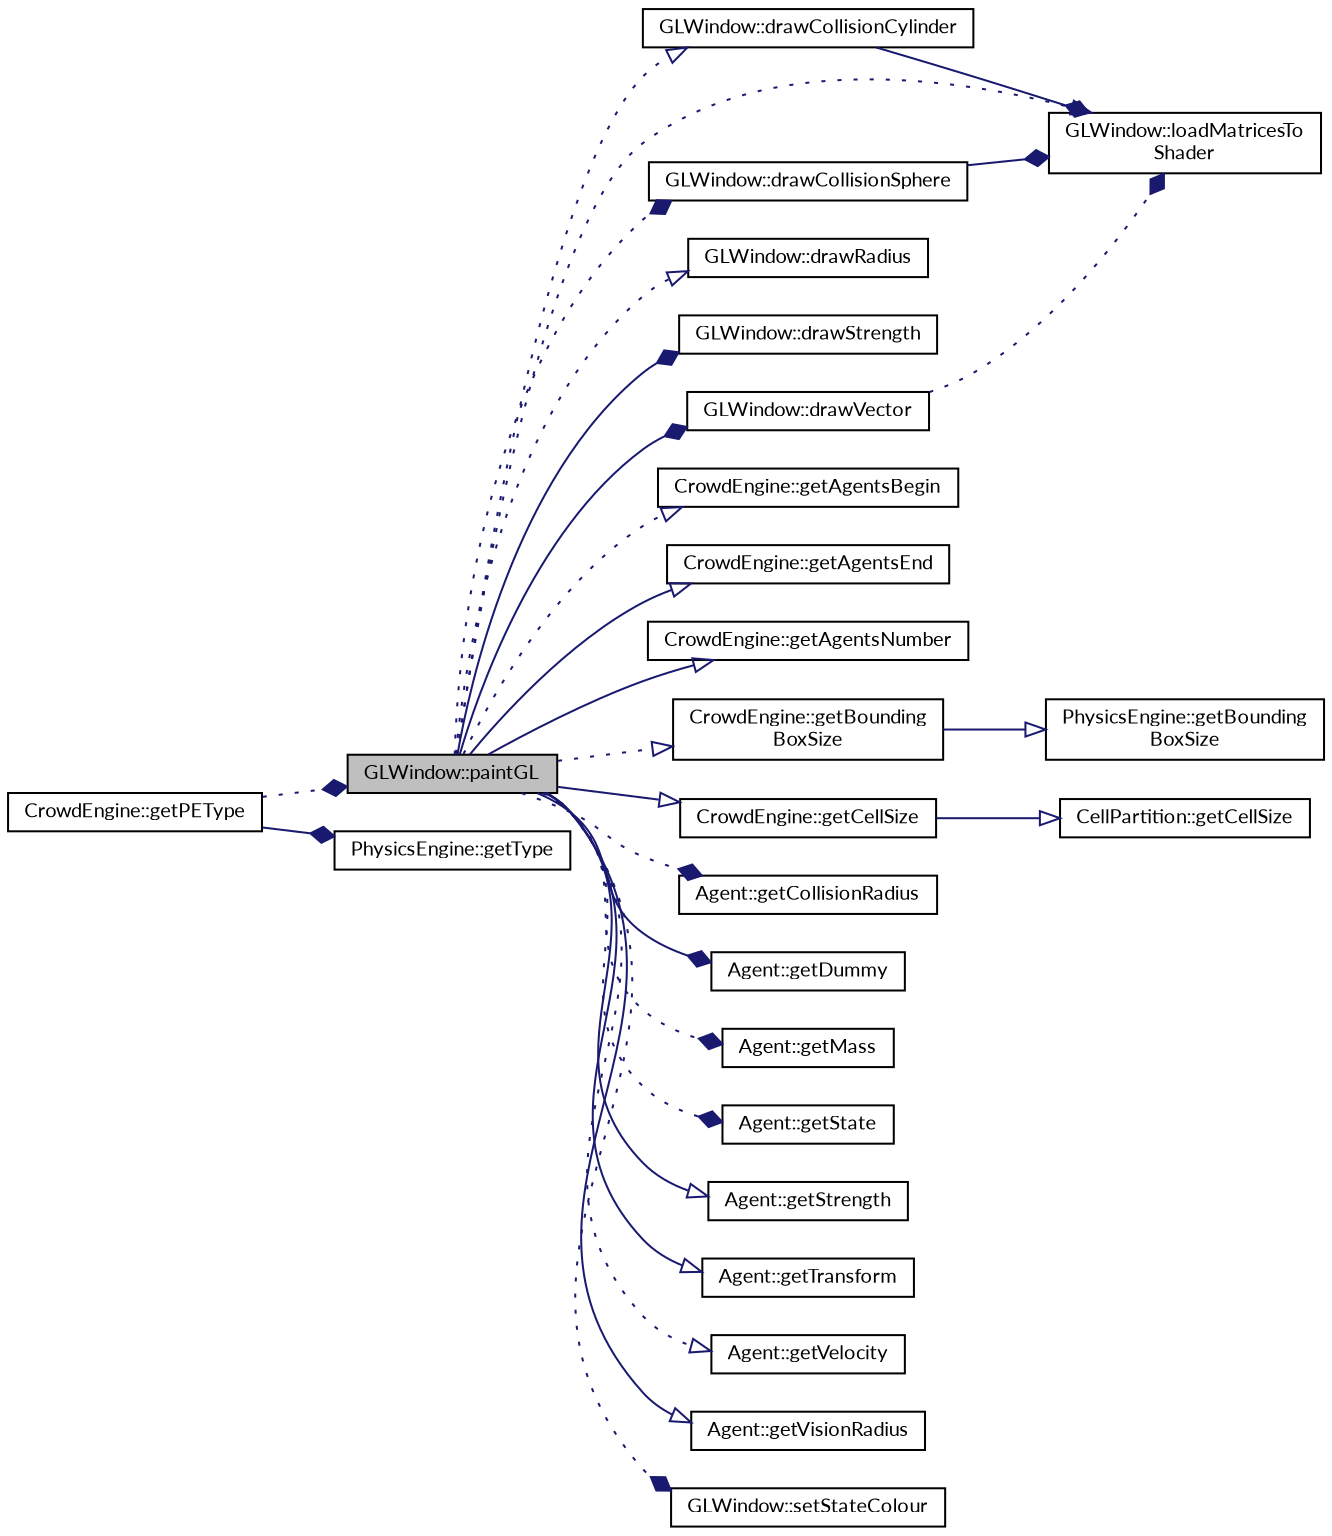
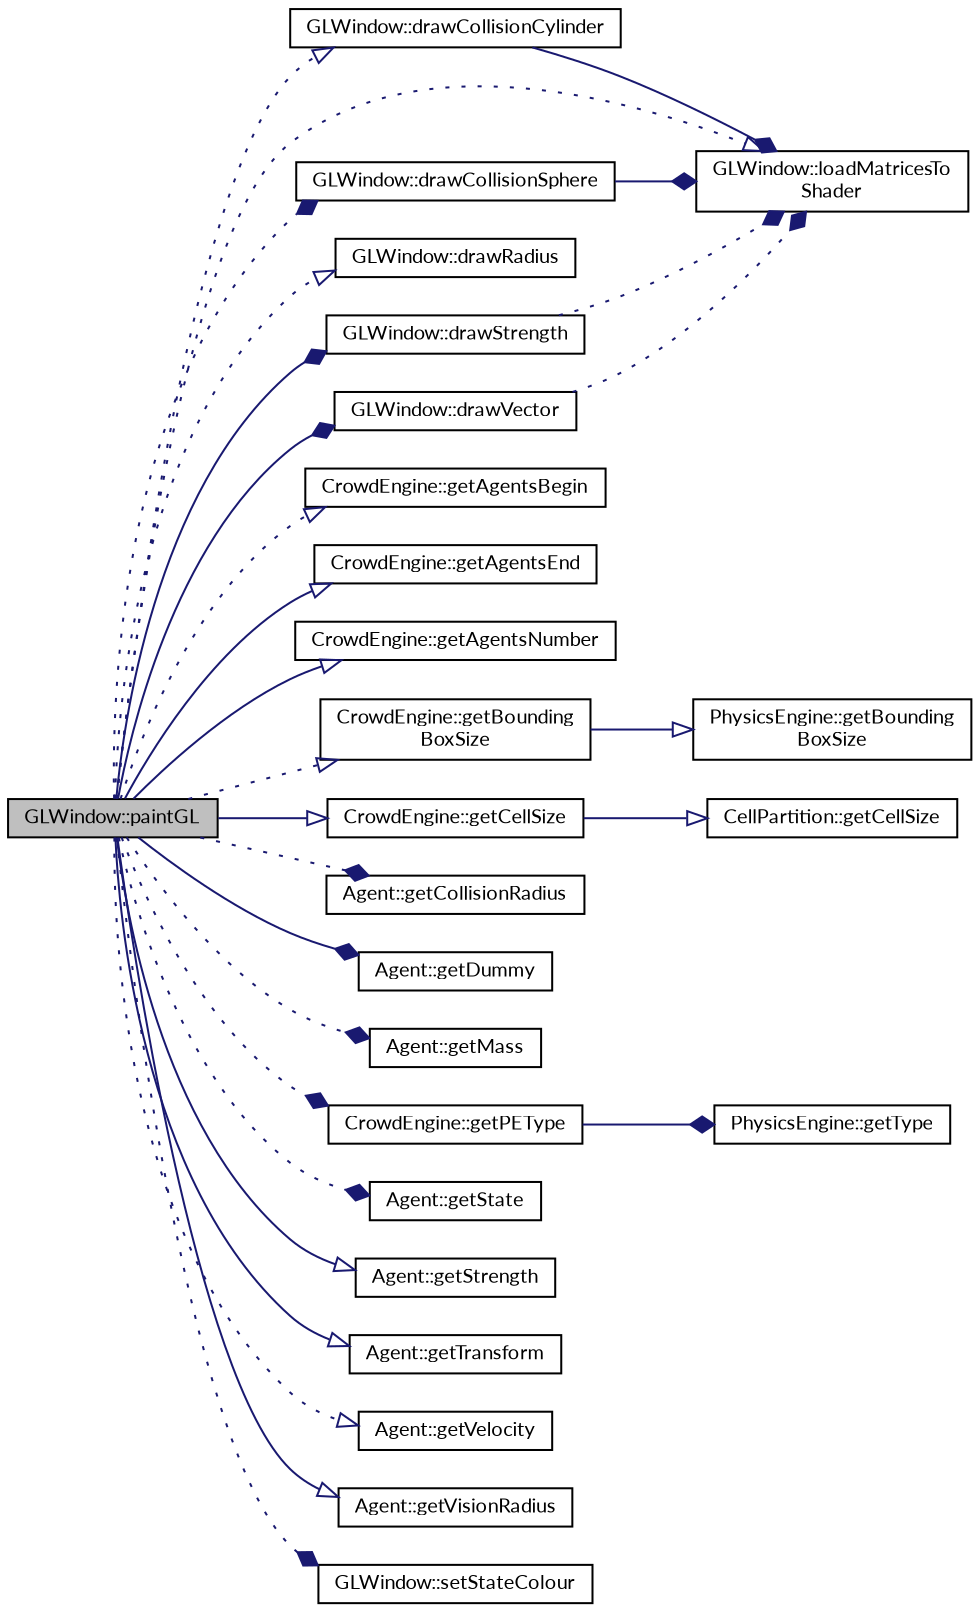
edge "GLWindow::drawStrength" -> "GLWindow::loadMatricesTo Shader": added
edge "CrowdEngine::getPEType" -> "GLWindow::paintGL": reversed
